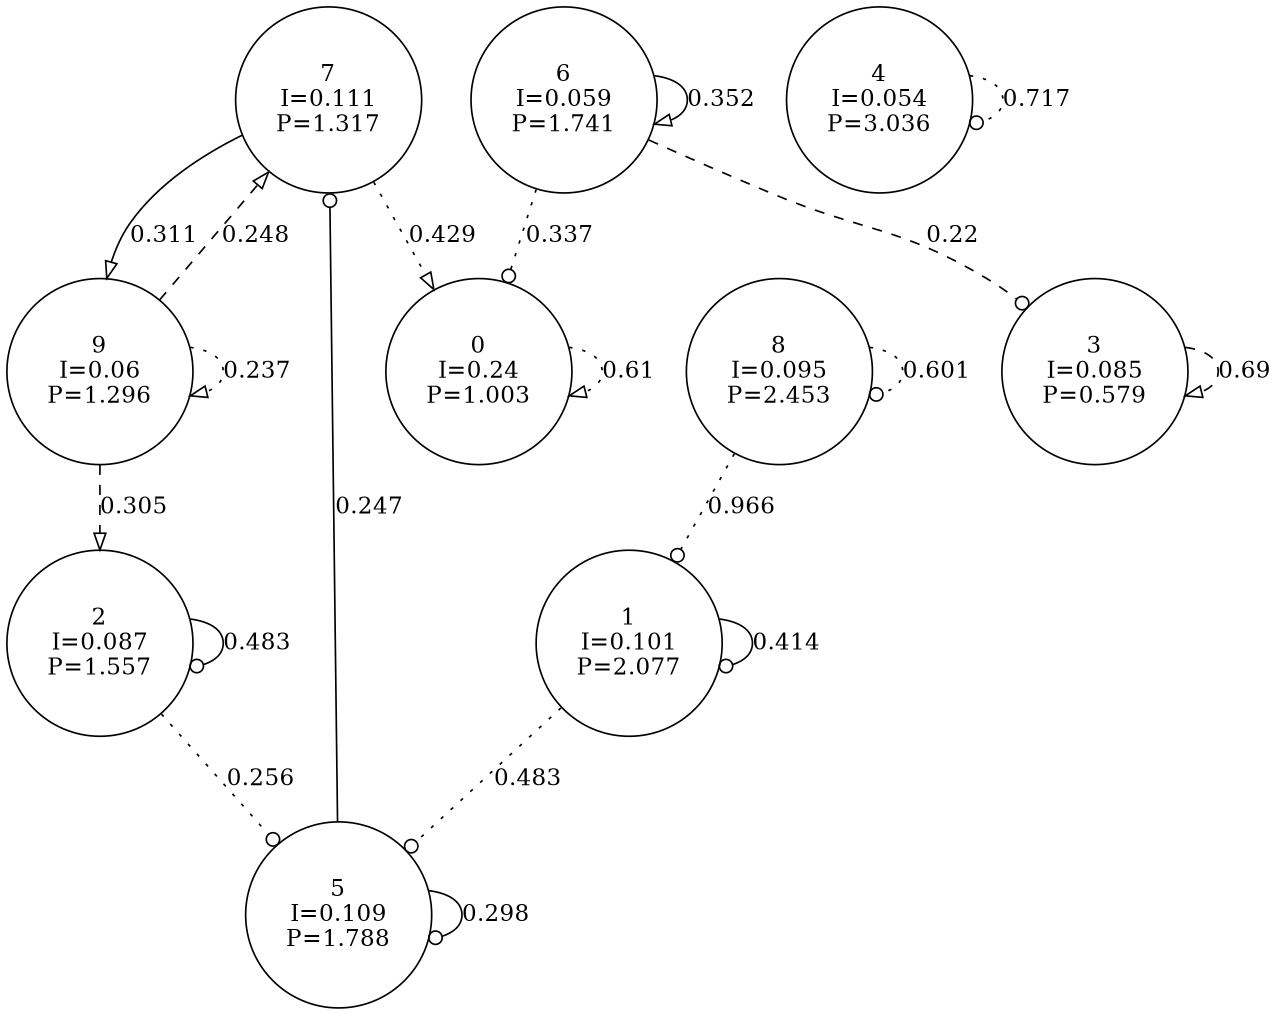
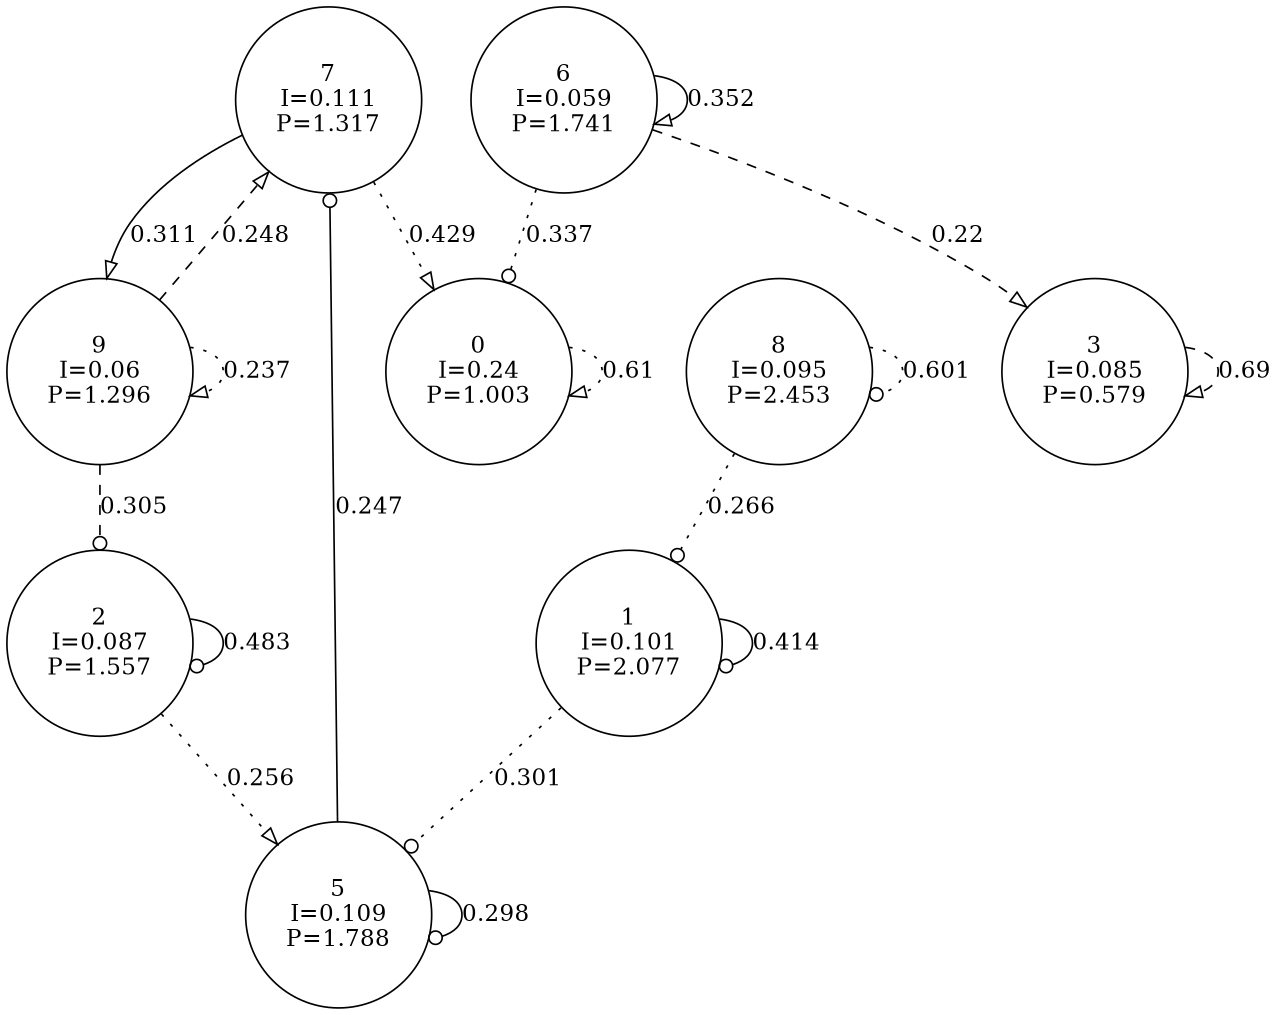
node "4 I=0.054 P=3.036": removed
edge "6 I=0.059 P=1.741" -> "3 I=0.085 P=0.579": arrowhead odot -> onormal
edge "9 I=0.06 P=1.296" -> "2 I=0.087 P=1.557": arrowhead onormal -> odot
edge "8 I=0.095 P=2.453" -> "1 I=0.101 P=2.077": label "0.966" -> "0.266"
edge "2 I=0.087 P=1.557" -> "5 I=0.109 P=1.788": arrowhead odot -> onormal
edge "1 I=0.101 P=2.077" -> "5 I=0.109 P=1.788": label "0.483" -> "0.301"
